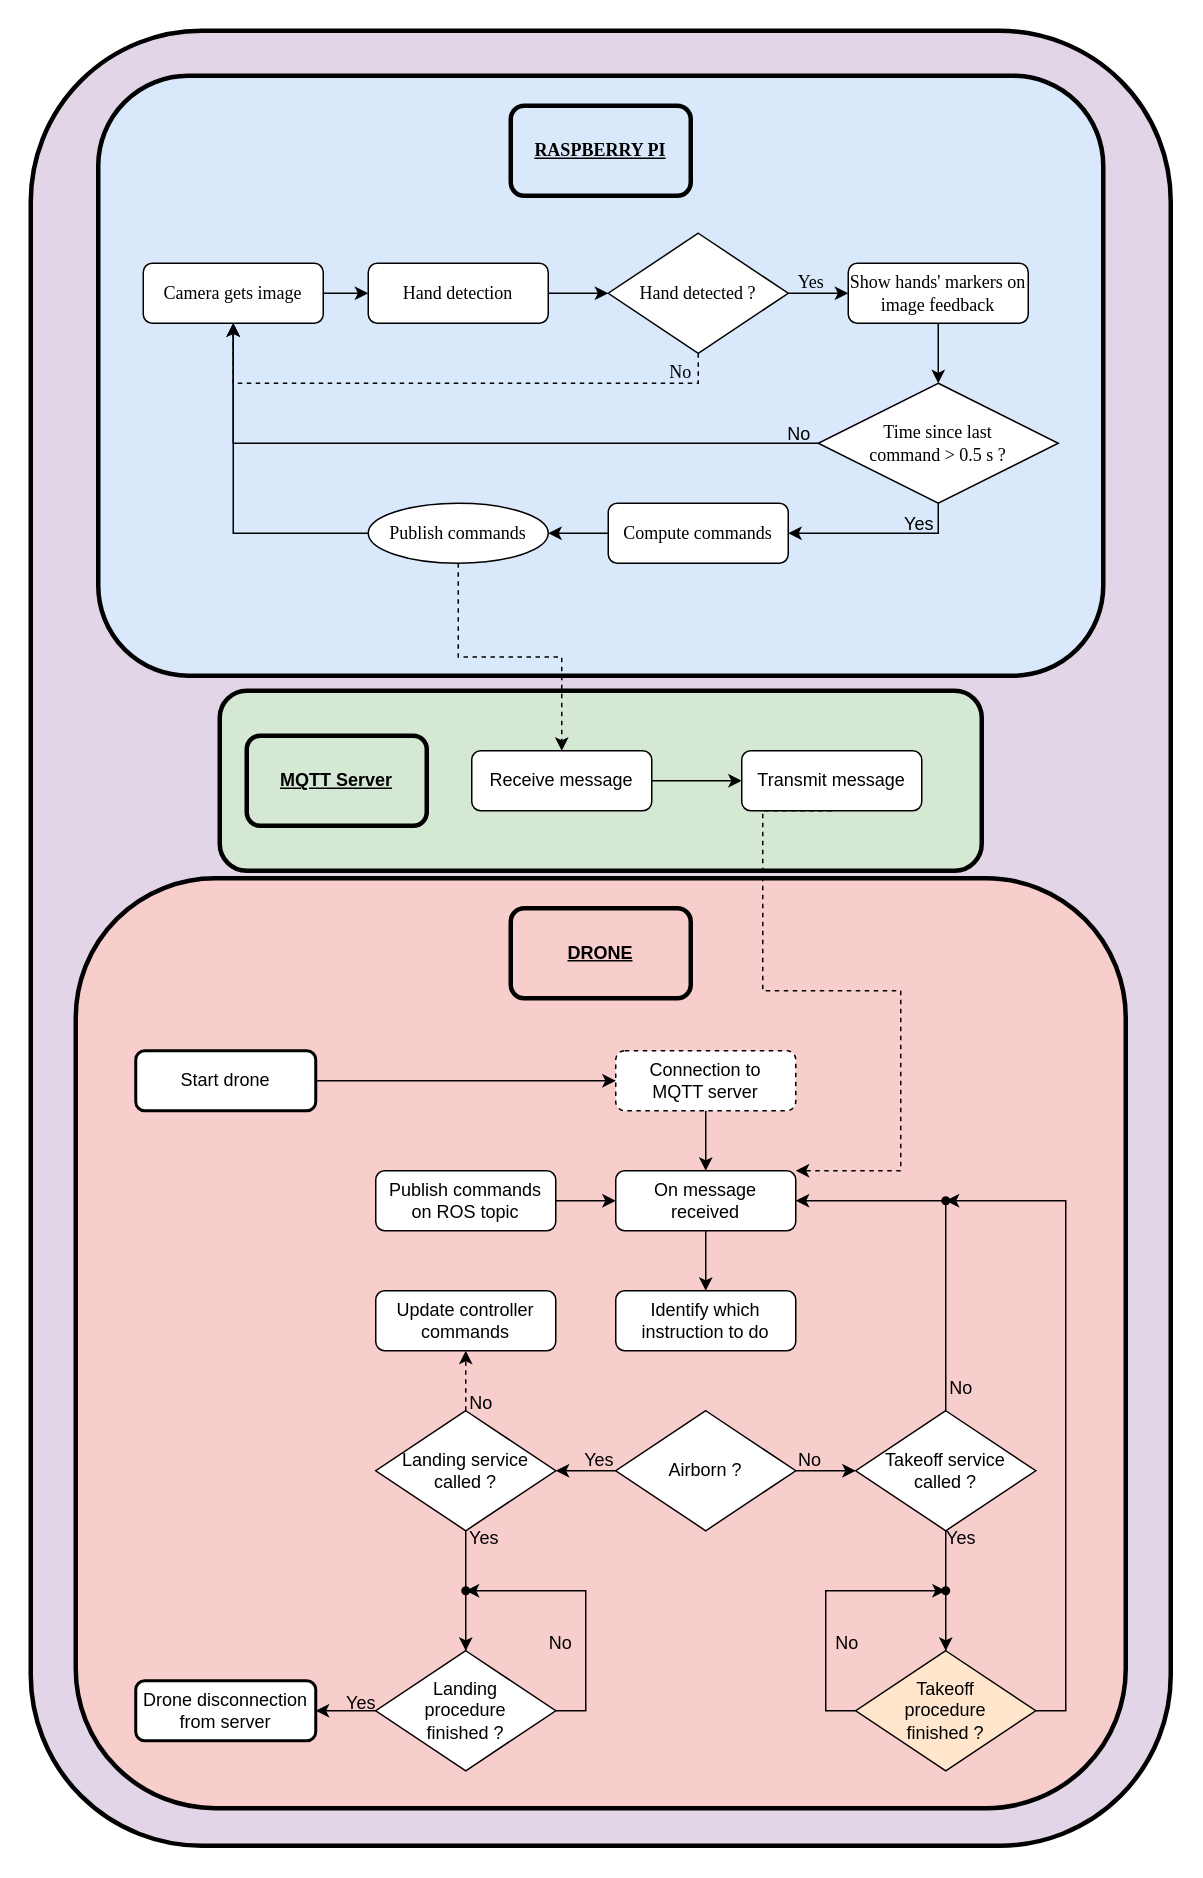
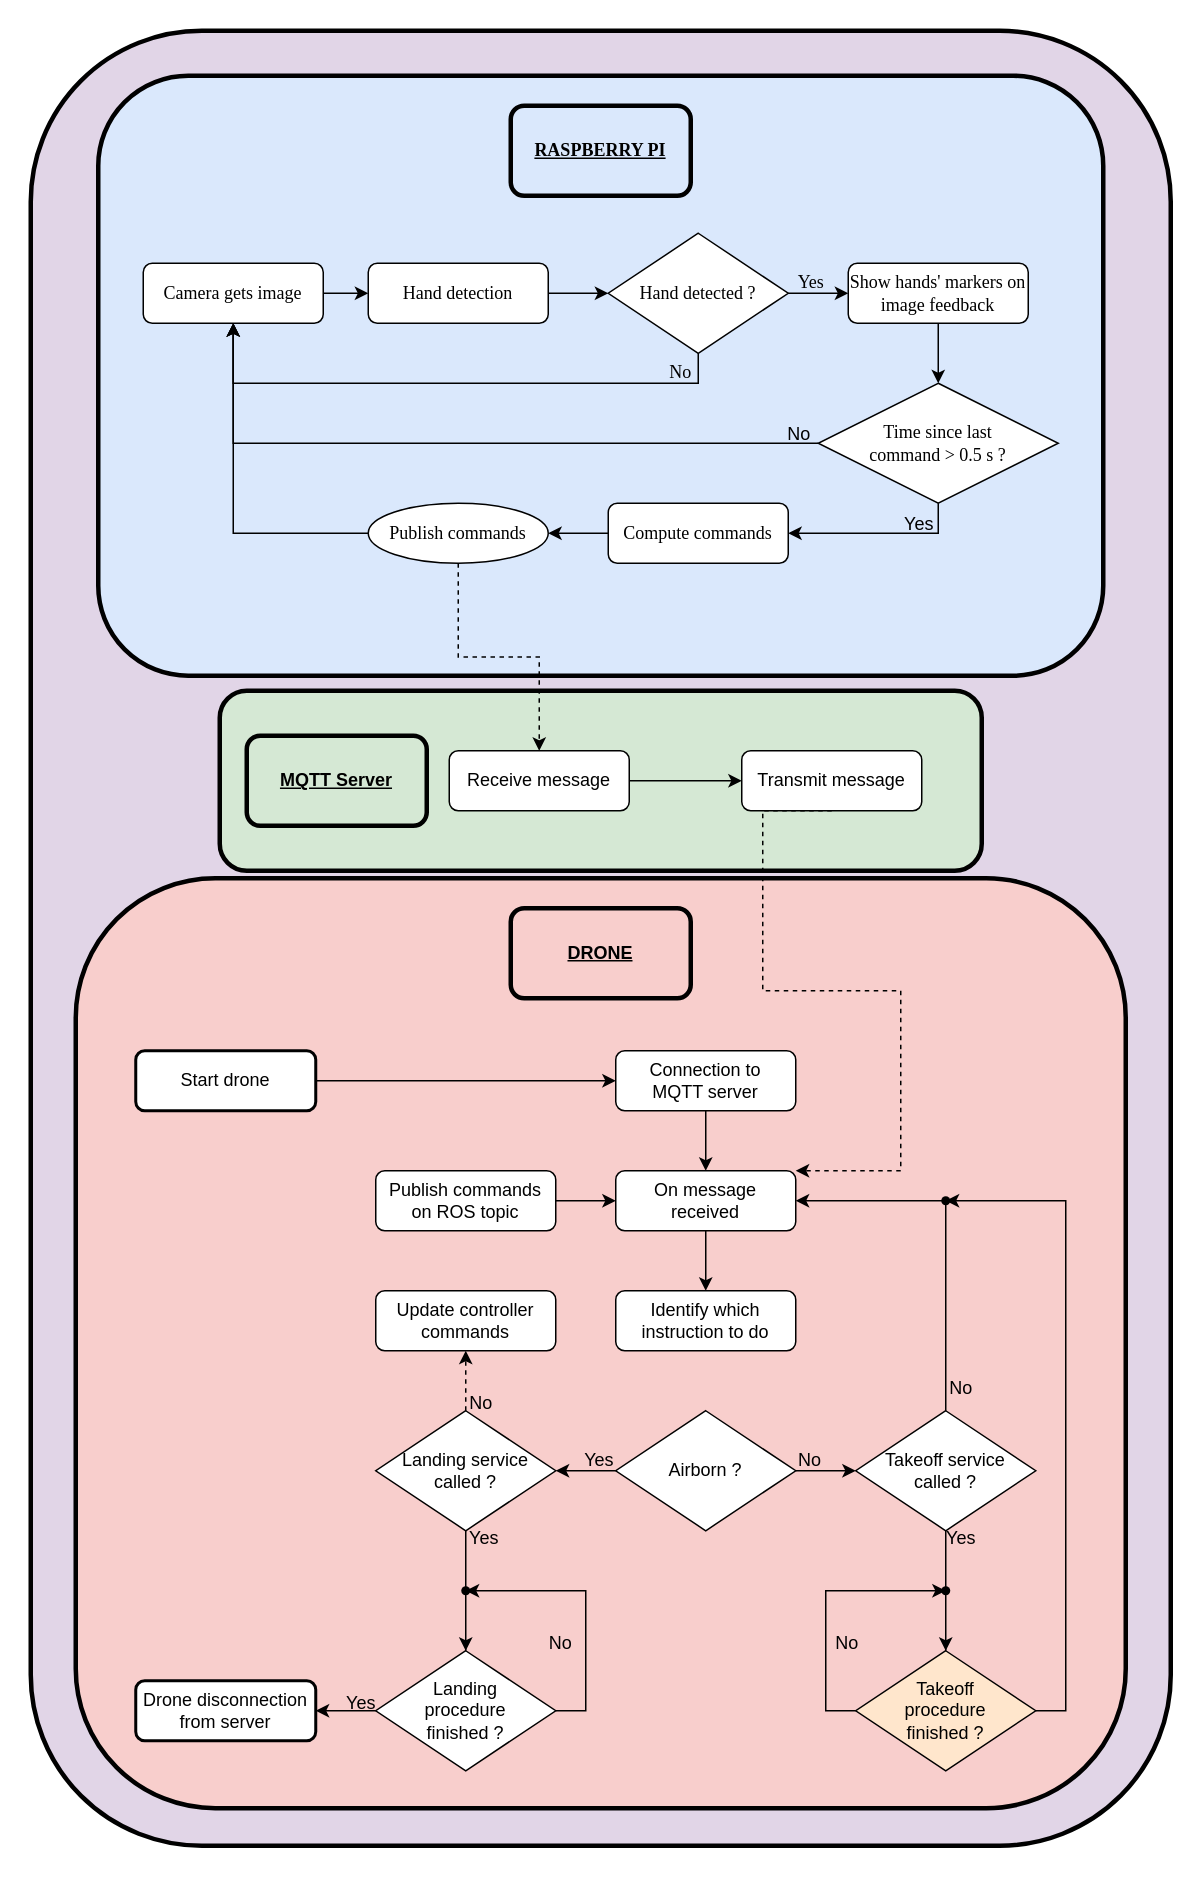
edge "Hand detected ?" -> "Camera gets image": style dashed -> solid
node "Receive message": moved (562, 781) -> (539, 781)
node "Connection to MQTT server": style dashed -> solid
